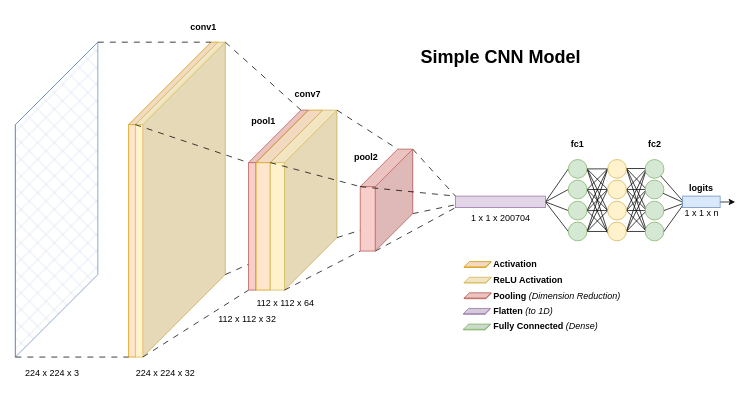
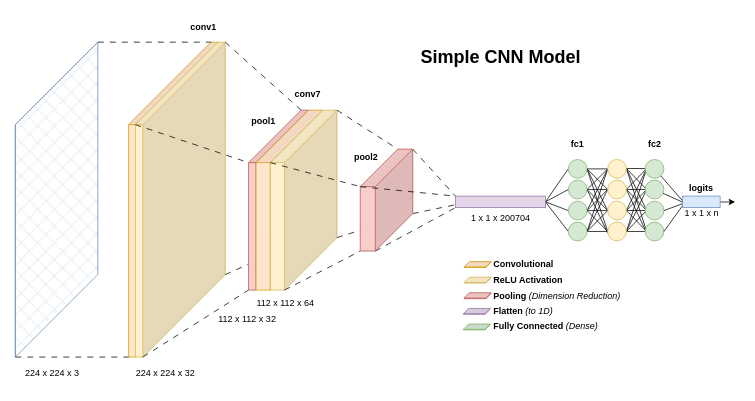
node "Activation": label "Activation" -> "Convolutional"
